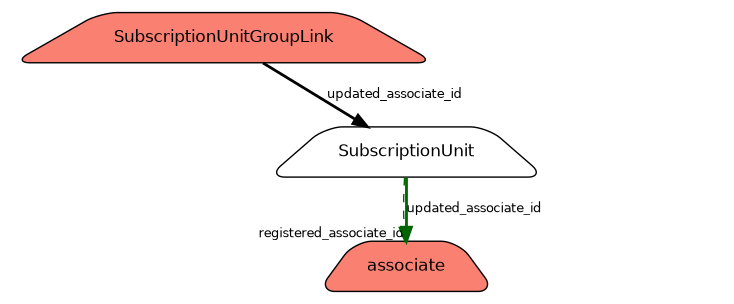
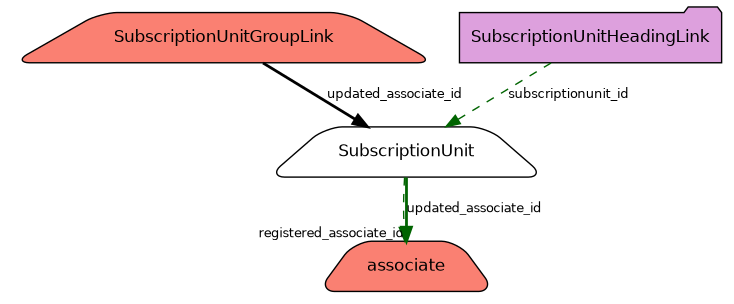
node "SubscriptionUnitHeadingLink": added
